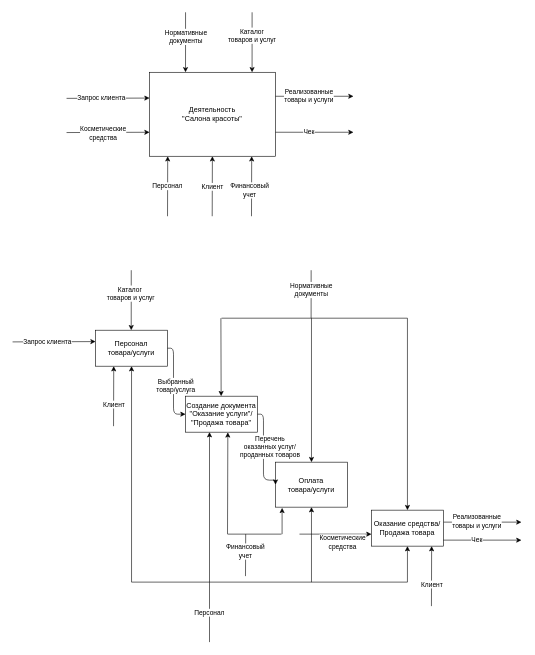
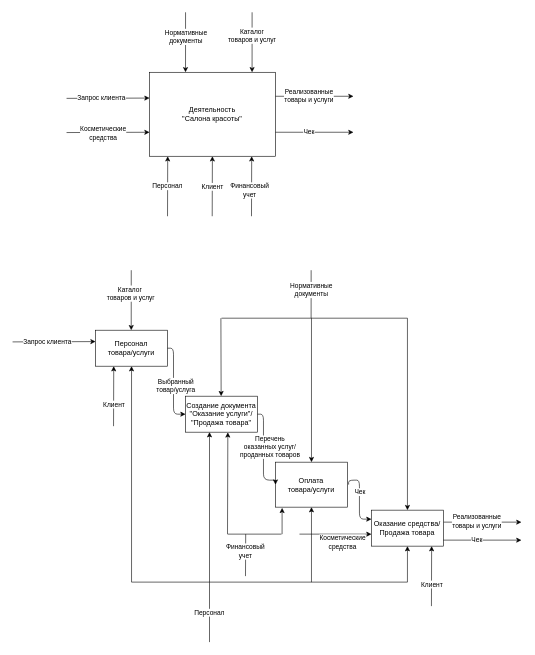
edge "Оплата товара/услуги" -> "Оказание средства/ Продажа товара": added, label "Чек"
